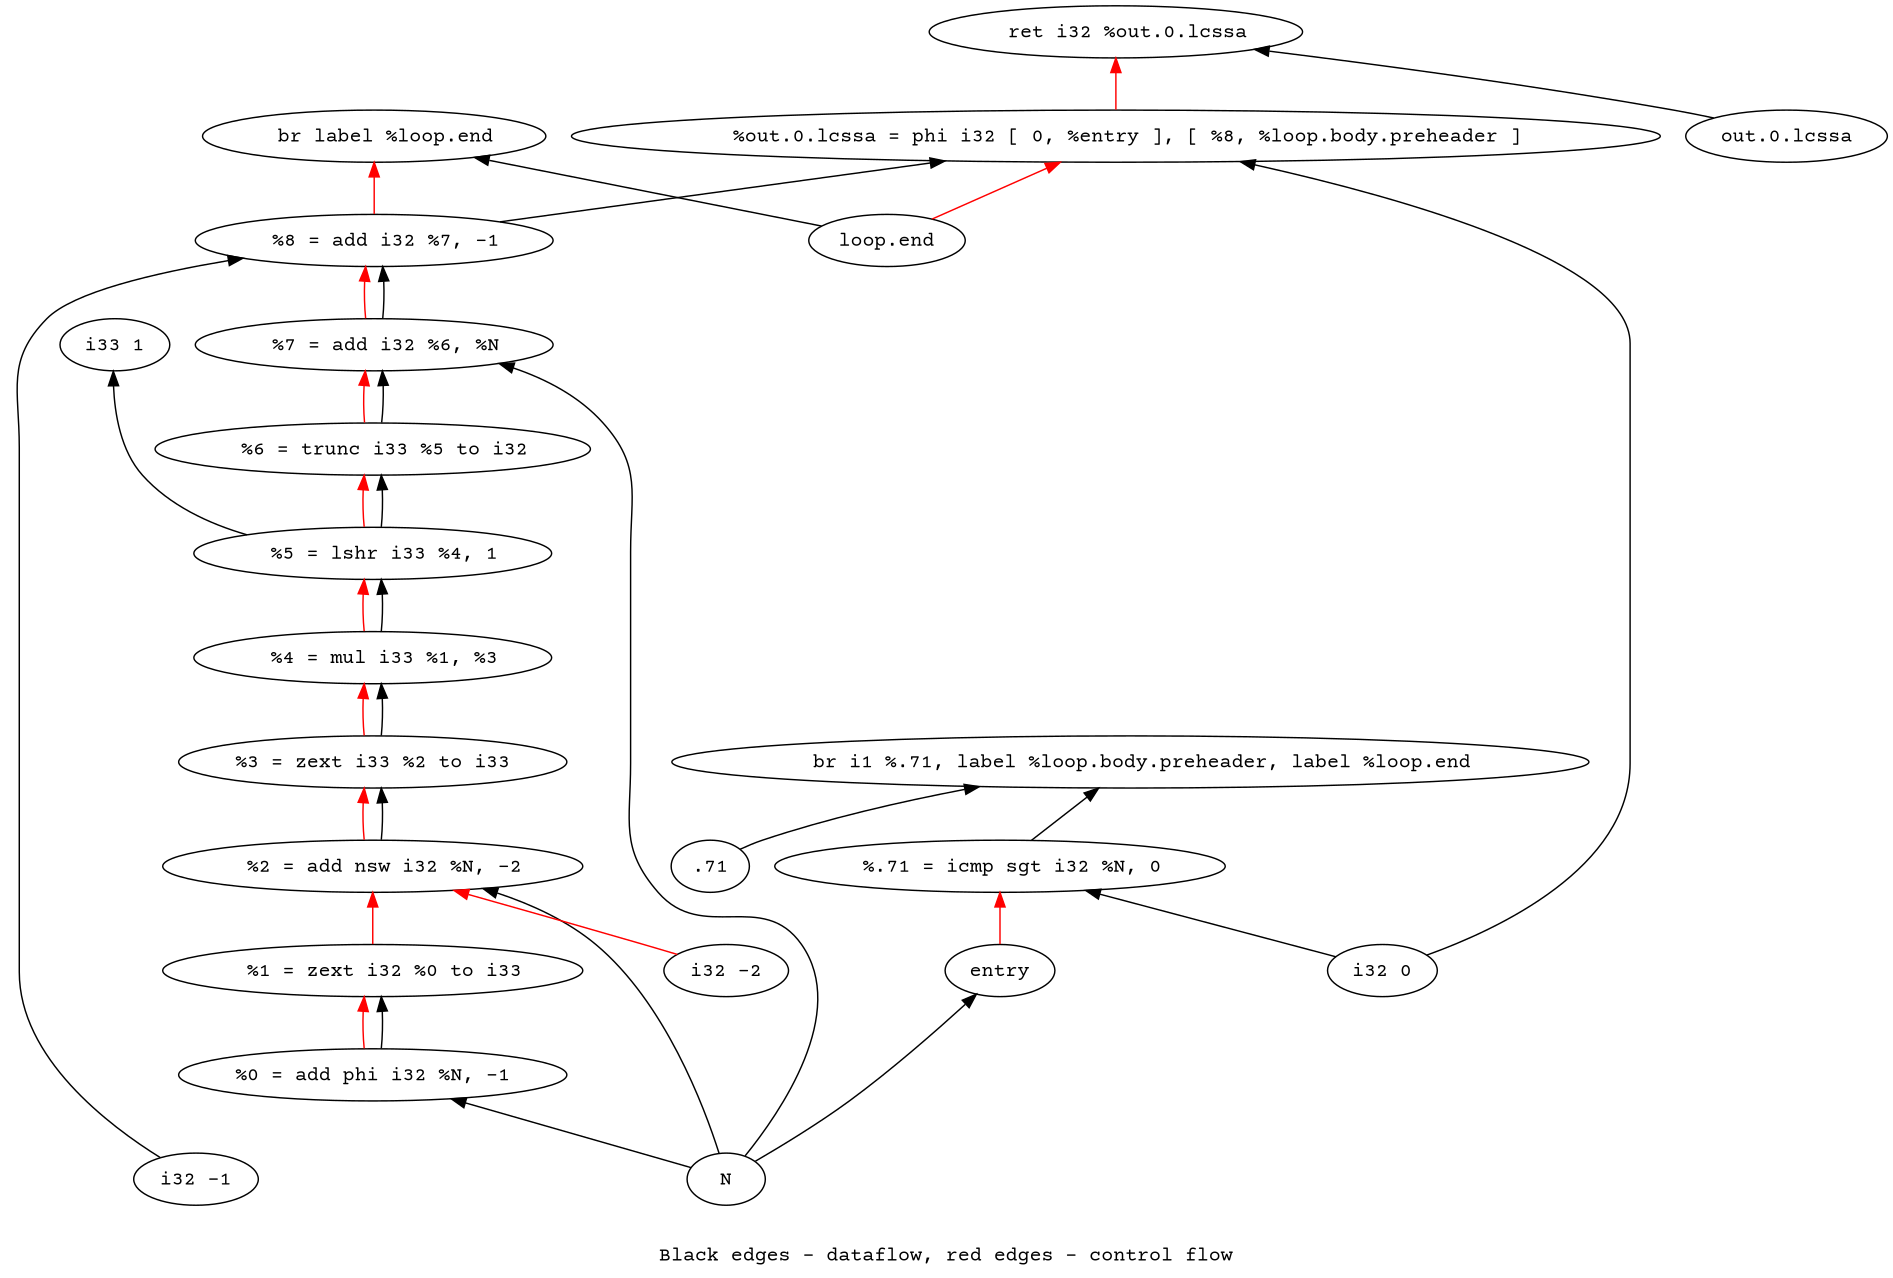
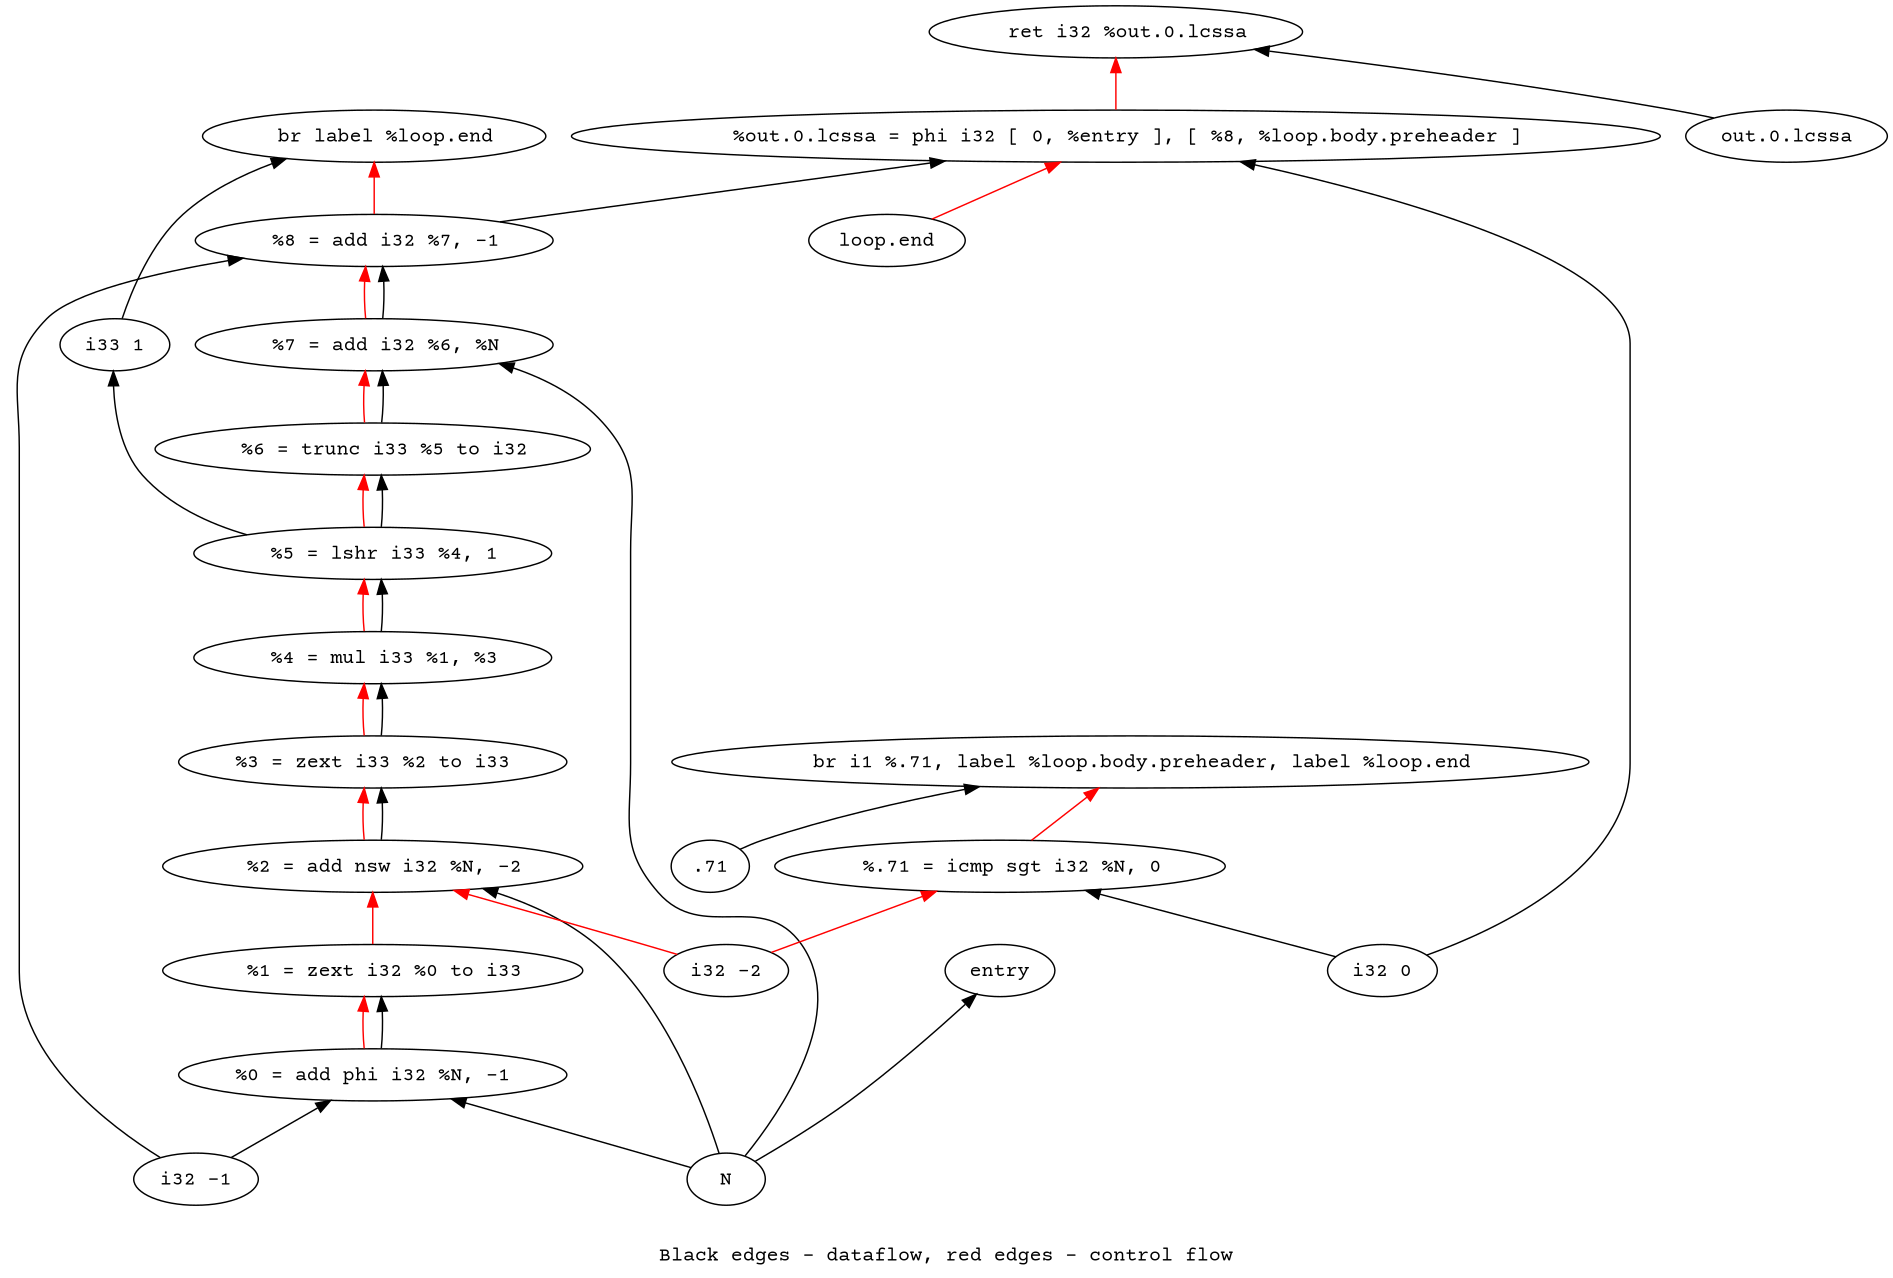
edge "loop.end" -> "br label %loop.end": now "i33 1" -> "br label %loop.end"
edge "%.71 = icmp sgt i32 %N, 0" -> "br i1 %.71, label %loop.body.preheader, label %loop.end": color black -> red
edge "entry" -> "%.71 = icmp sgt i32 %N, 0": now "i32 -2" -> "%.71 = icmp sgt i32 %N, 0"
edge "i32 -1" -> "%0 = add phi i32 %N, -1": added
